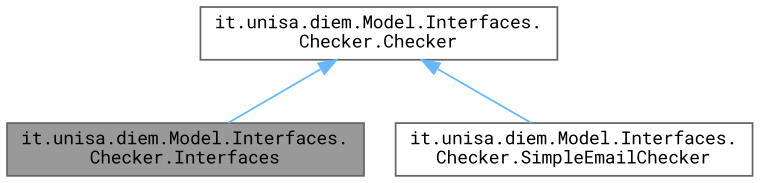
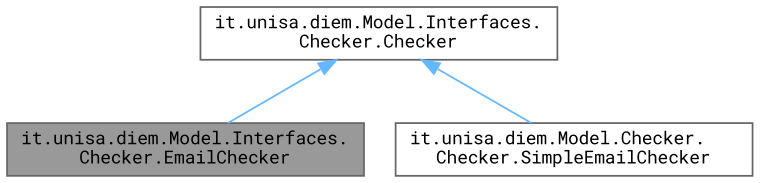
node "it.unisa.diem.Model.Interfaces. Checker.Interfaces": label "it.unisa.diem.Model.Interfaces. Checker.Interfaces" -> "it.unisa.diem.Model.Interfaces. Checker.EmailChecker"
node "it.unisa.diem.Model.Interfaces. Checker.SimpleEmailChecker": label "it.unisa.diem.Model.Interfaces. Checker.SimpleEmailChecker" -> "it.unisa.diem.Model.Checker. Checker.SimpleEmailChecker"
